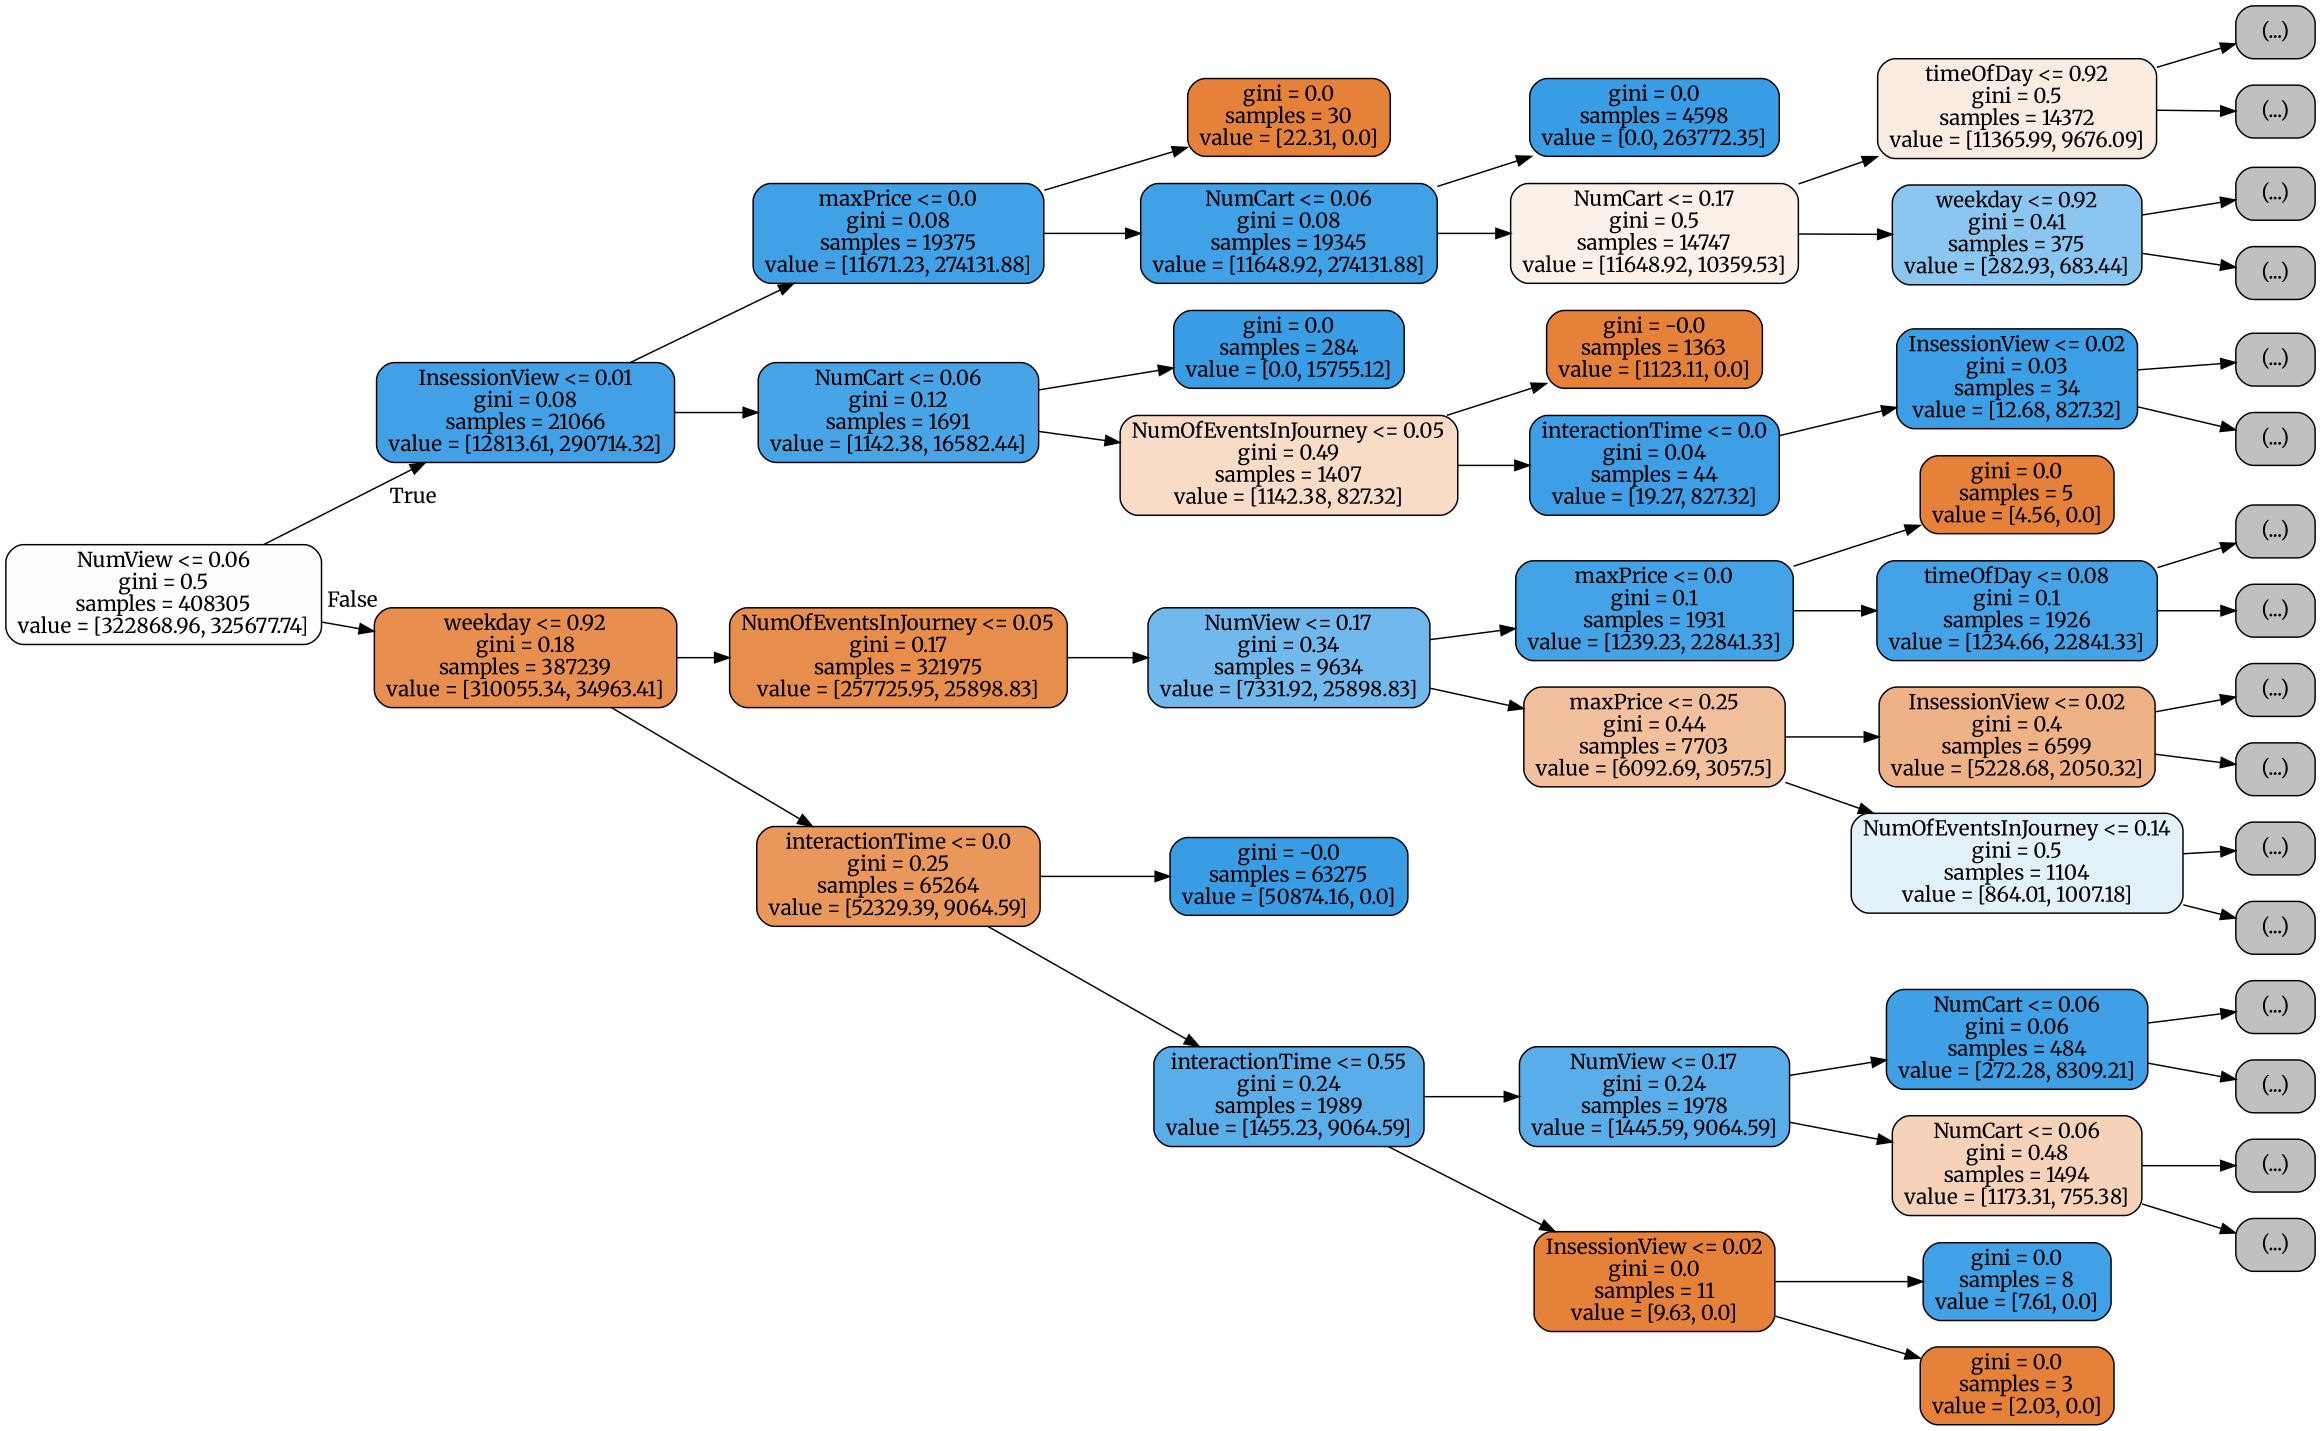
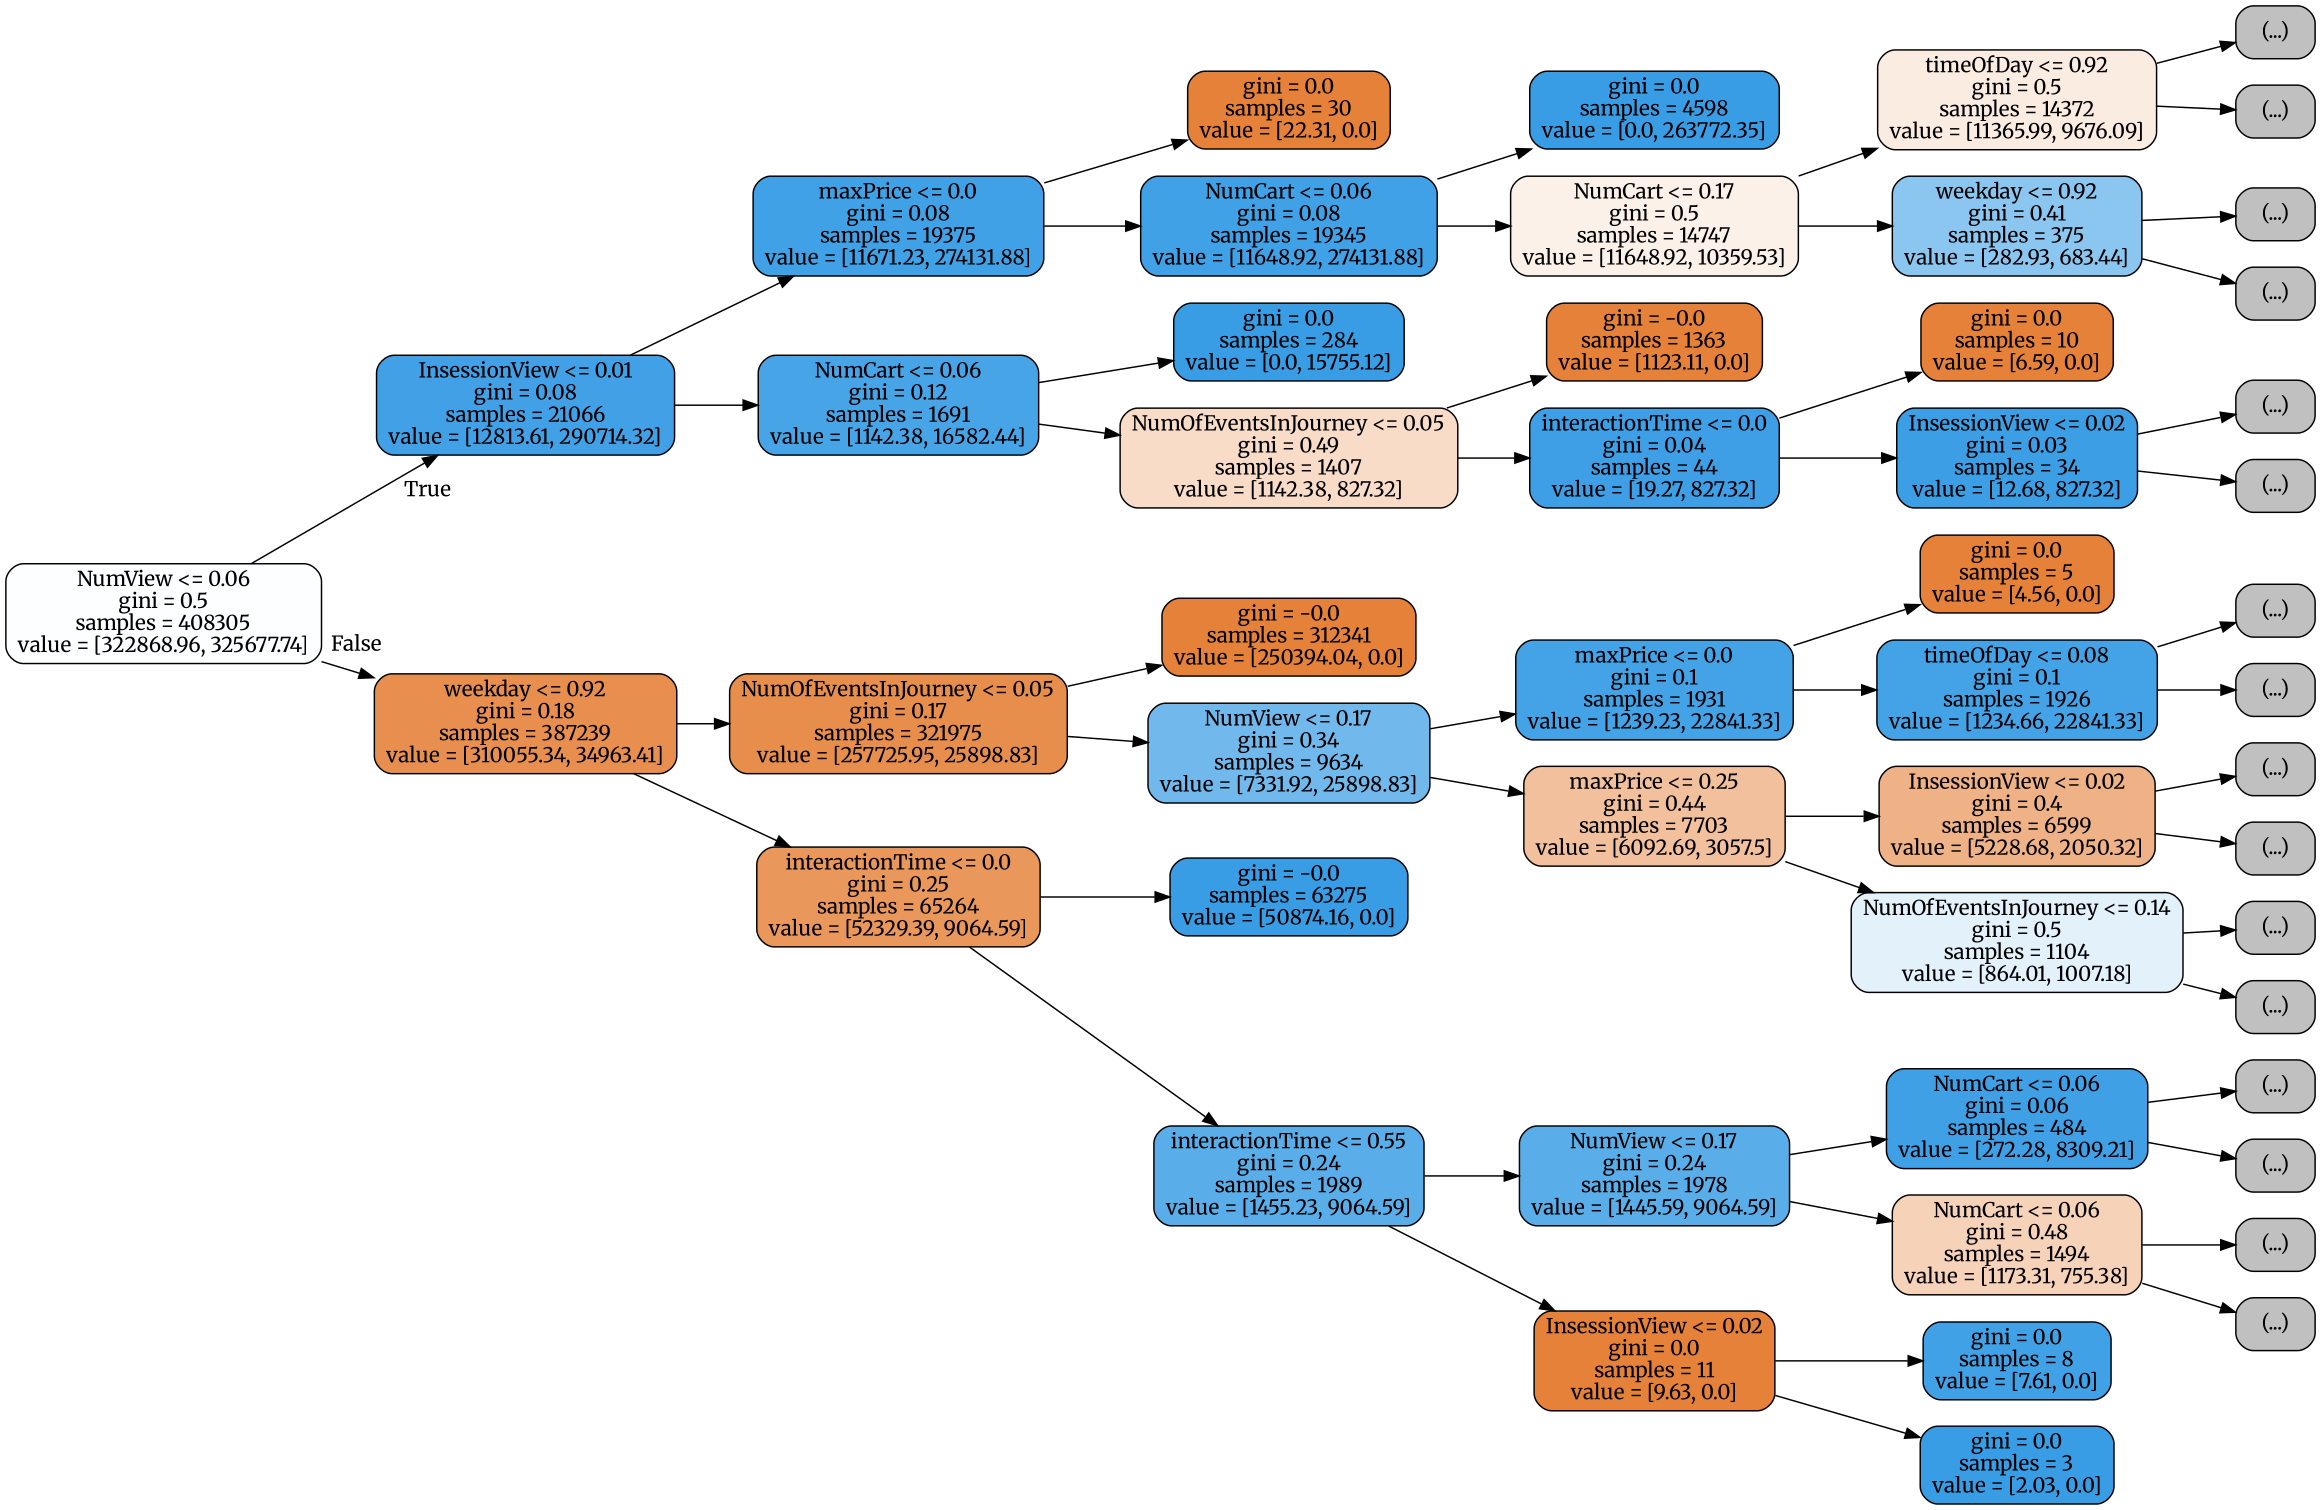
node "gini = 0.0 samples = 10 value = [6.59, 0.0]": added
node "gini = -0.0 samples = 312341 value = [250394.04, 0.0]": added
node "gini = 0.0 samples = 3 value = [2.03, 0.0]": fillcolor #e58139 -> #399de5
